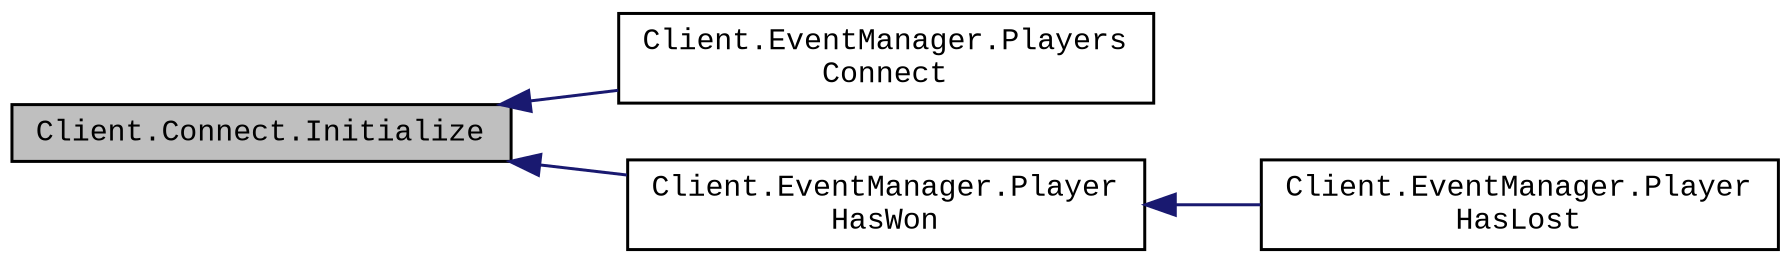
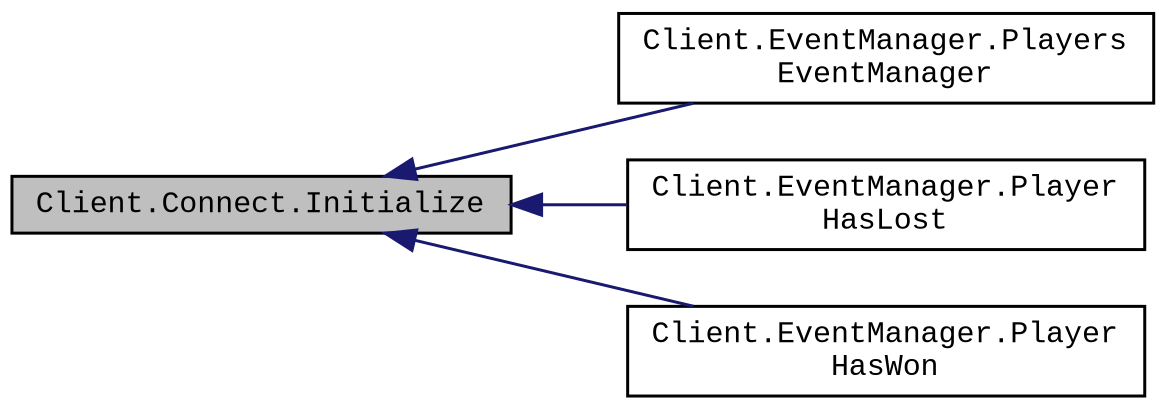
node "Client.EventManager.Players Connect": label "Client.EventManager.Players Connect" -> "Client.EventManager.Players EventManager"
edge "Client.EventManager.Player HasLost" -> "Client.EventManager.Player HasWon": now "Client.EventManager.Player HasLost" -> "Client.Connect.Initialize"
